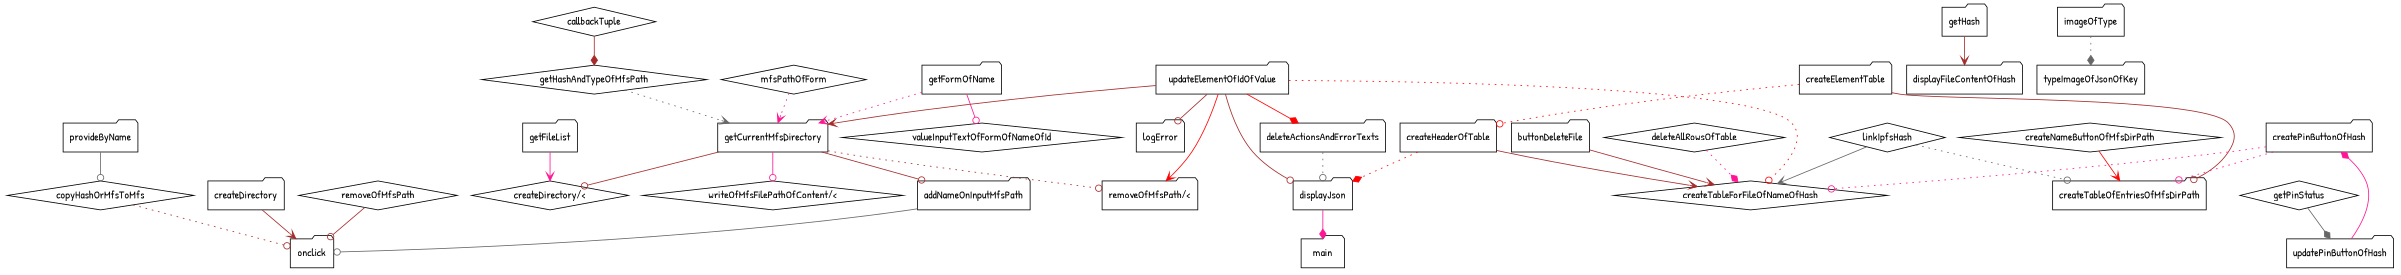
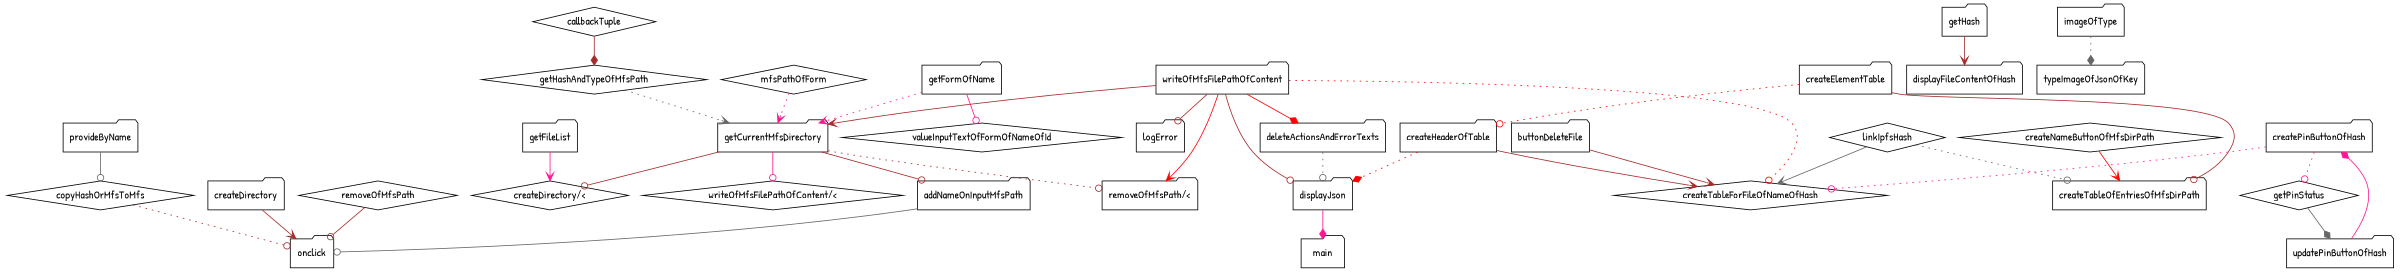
node "updateElementOfIdOfValue": label "updateElementOfIdOfValue" -> "writeOfMfsFilePathOfContent"
node "deleteAllRowsOfTable": removed
edge "createPinButtonOfHash" -> "createTableOfEntriesOfMfsDirPath": now "createPinButtonOfHash" -> "getPinStatus"
